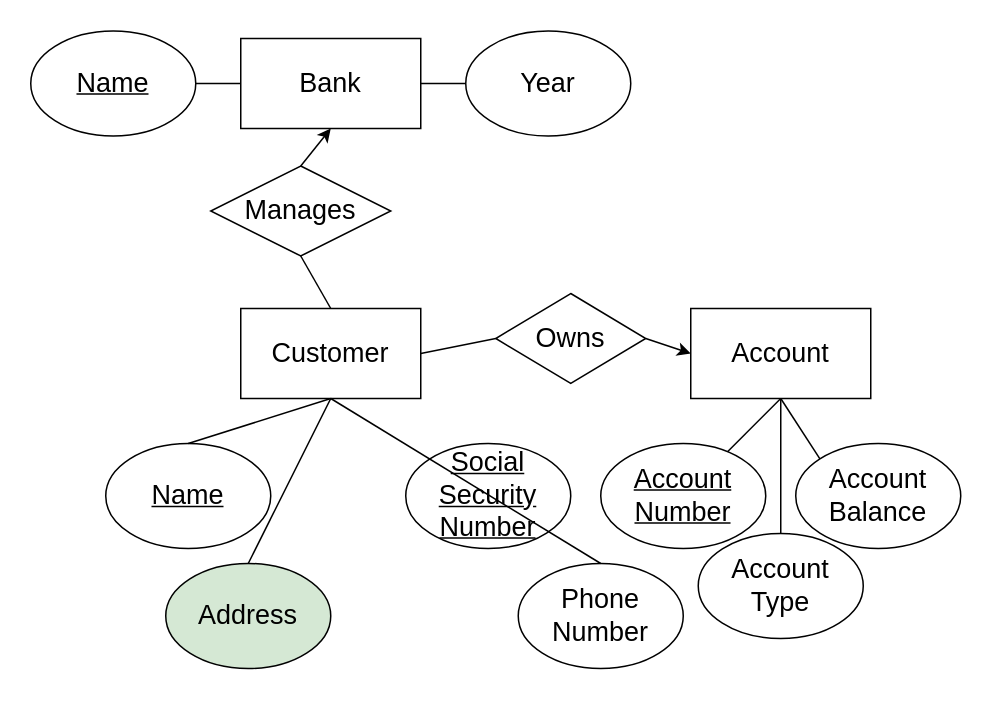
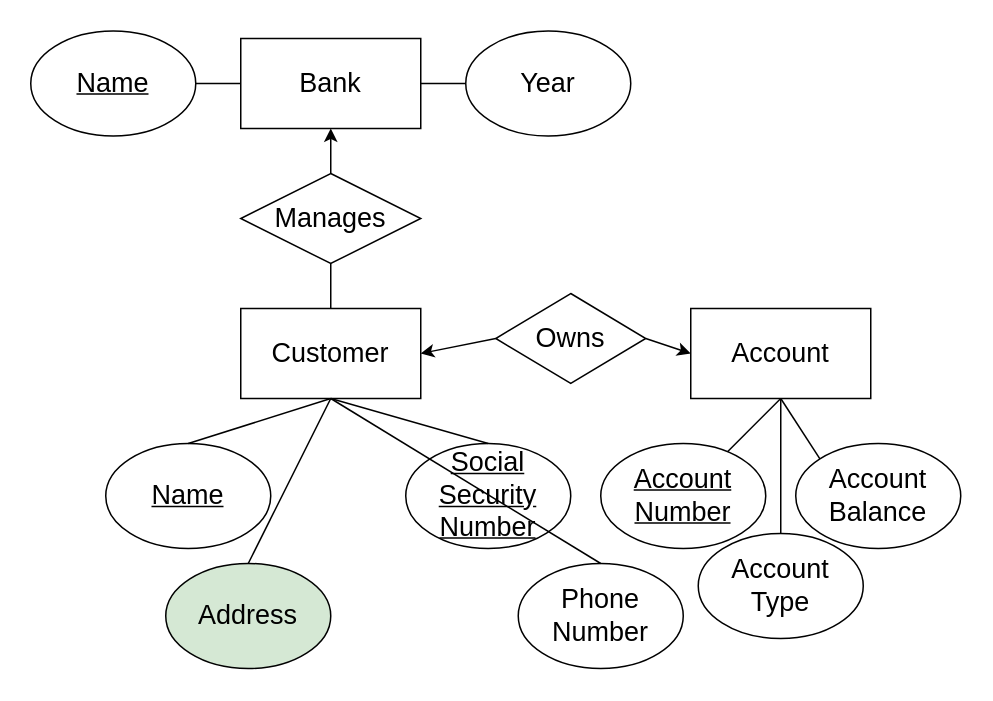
node "Manages": moved (301, 211) -> (331, 218)
edge "Owns" -- "Customer": arrowhead none -> classic
edge "Customer" -- "Social Security Number": added
